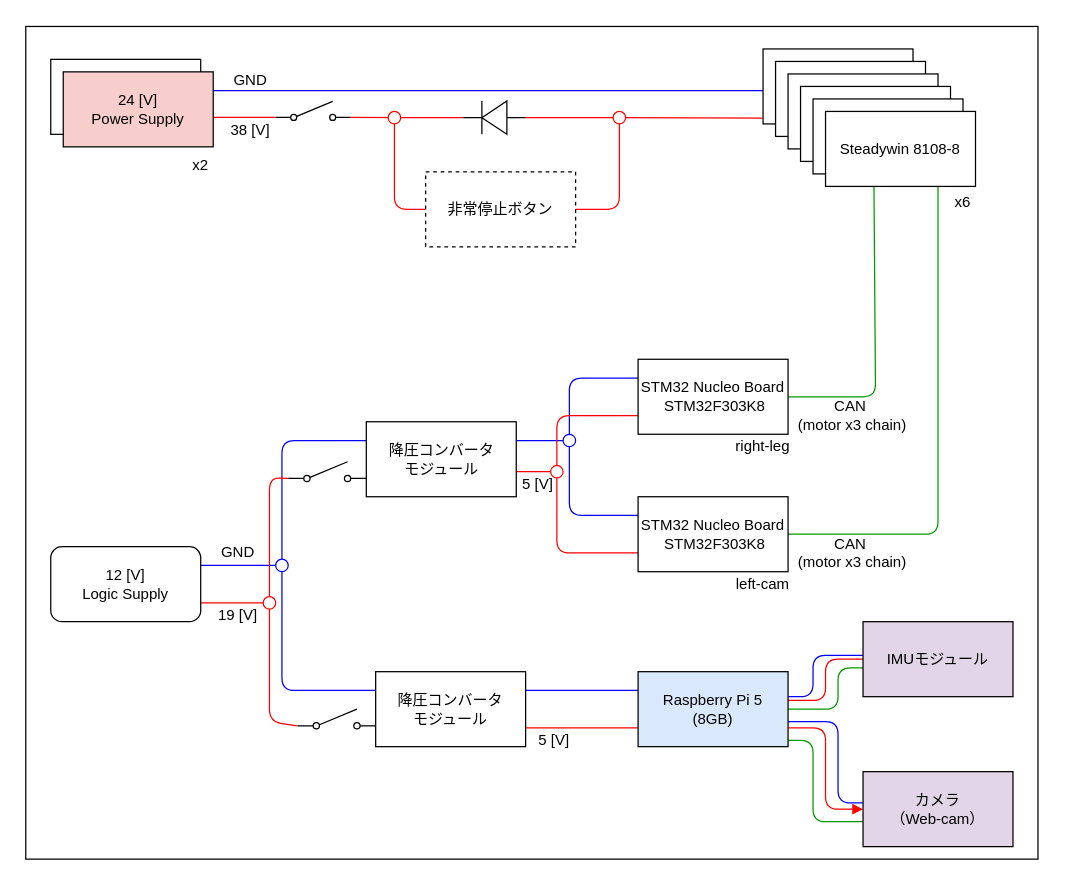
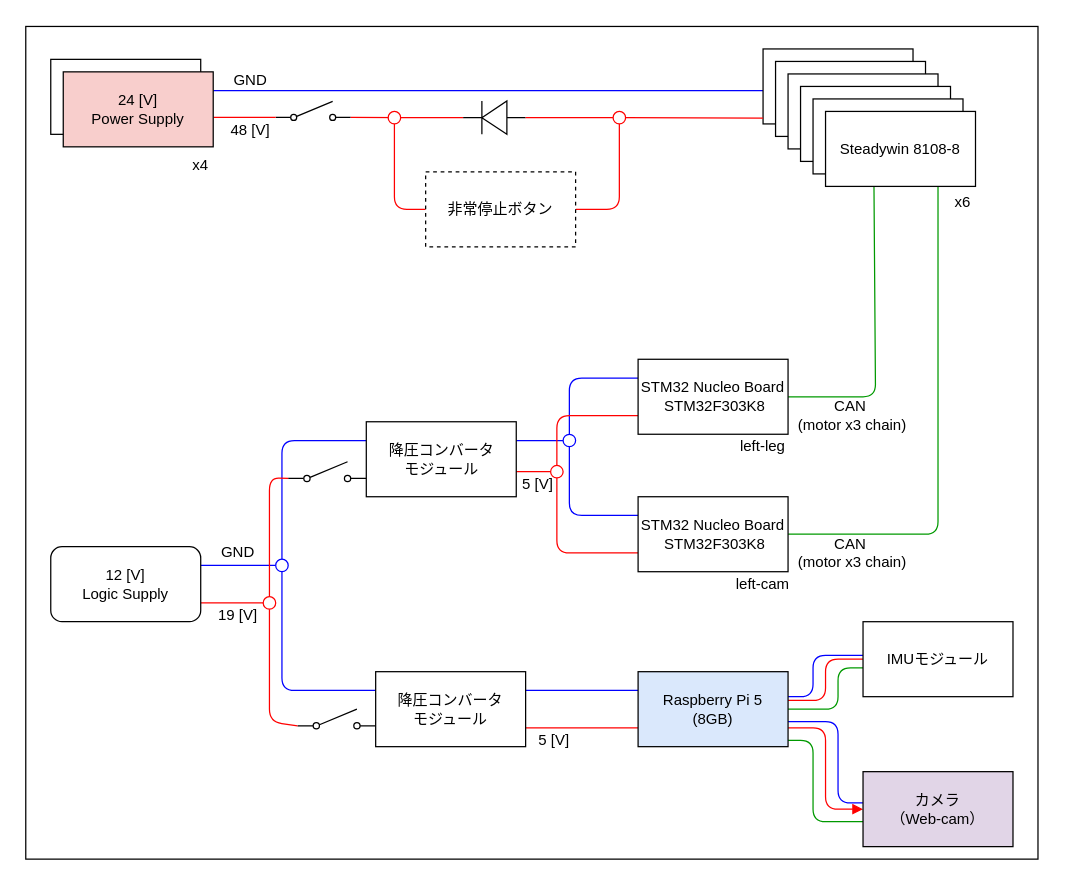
node "38 [V]": label "38 [V]" -> "48 [V]"
node "x2": label "x2" -> "x4"
node "right-leg": label "right-leg" -> "left-leg"
node "IMUモジュール": fillcolor #e1d5e7 -> #ffffff
